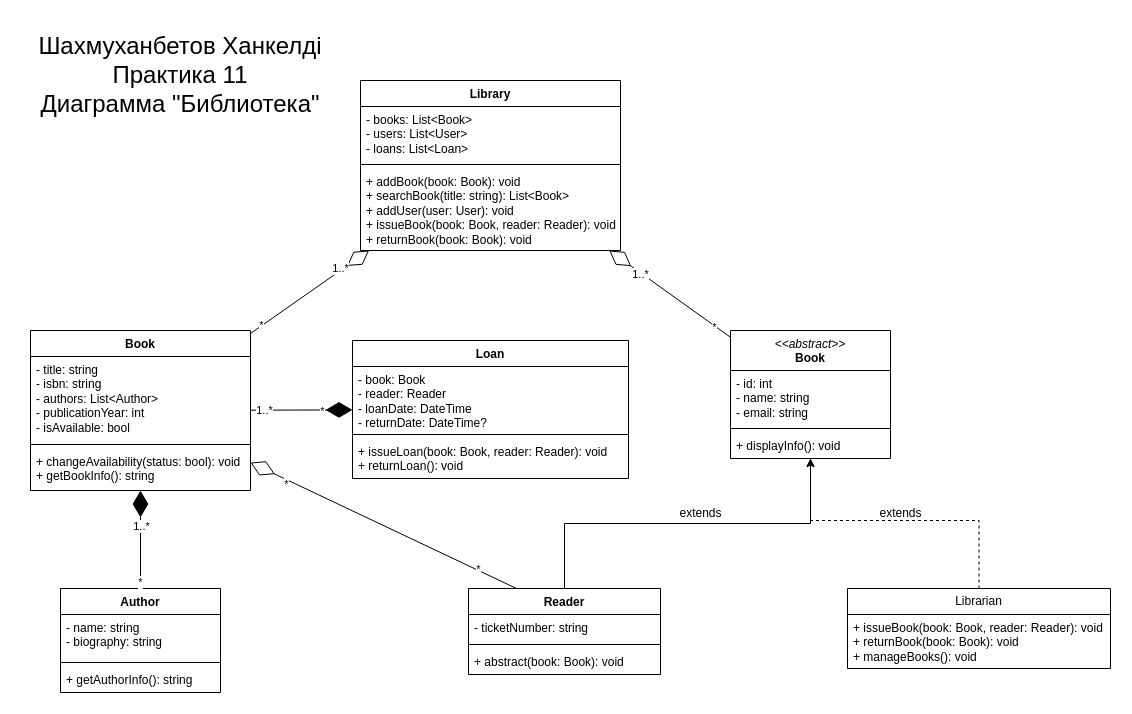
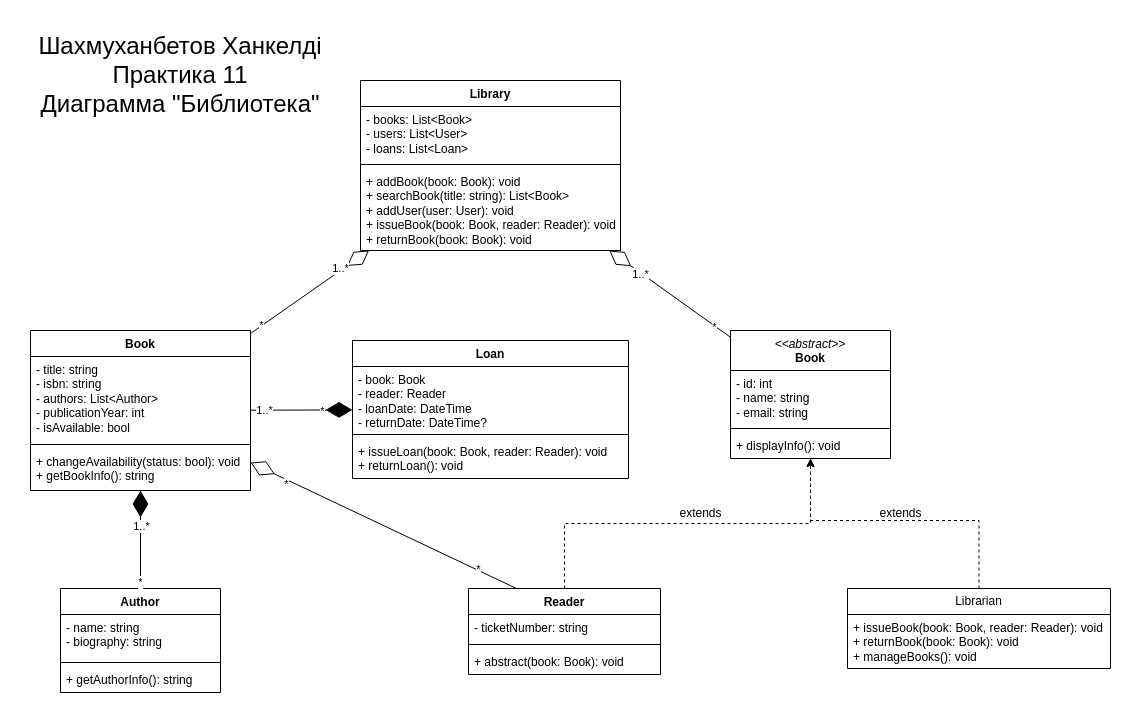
edge "Reader" -> "<<abstract>>Book": style solid -> dashed
